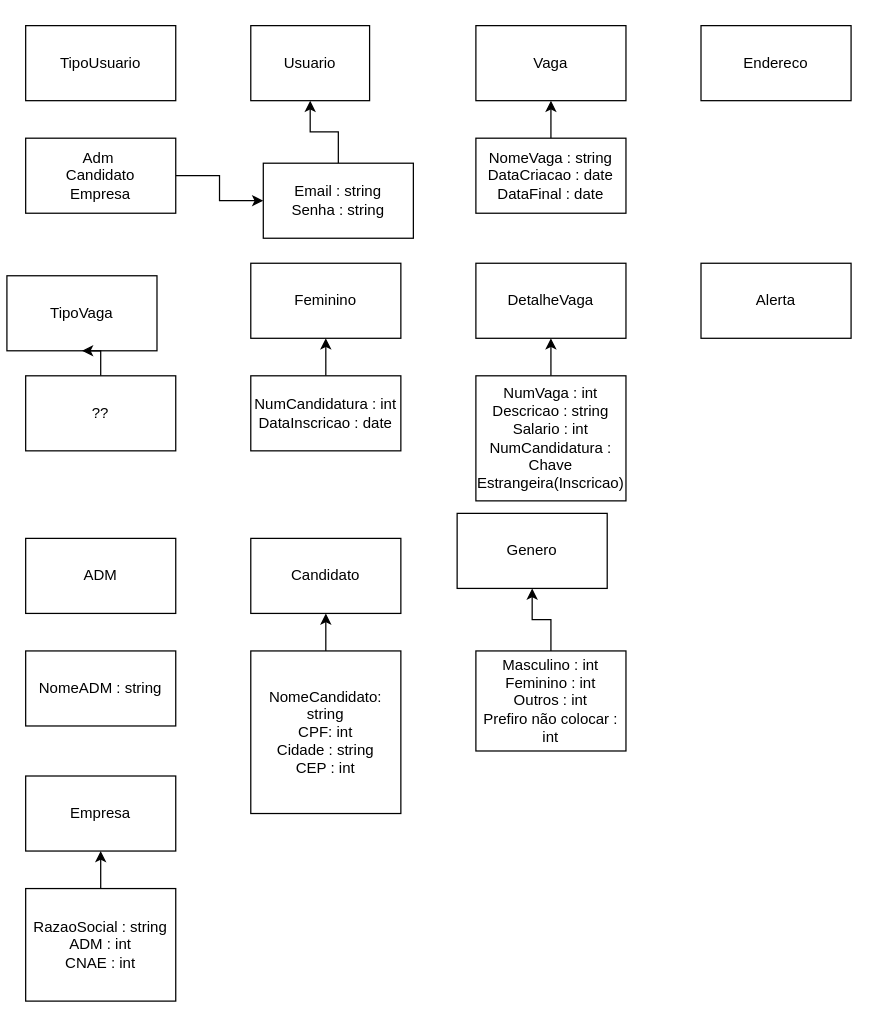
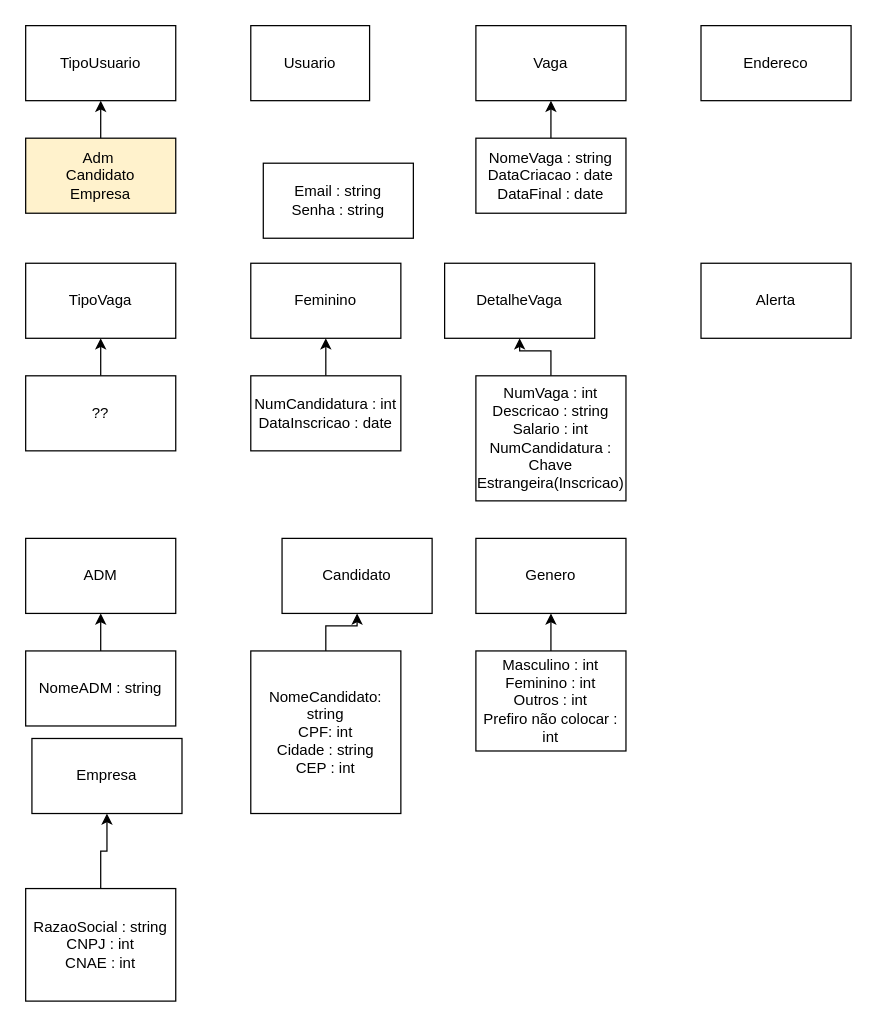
edge "Email : string Senha : string" -> "Usuario": removed
node "Adm Candidato Empresa": fillcolor #ffffff -> #fff2cc
edge "Adm Candidato Empresa" -> "Email : string Senha : string": now "Adm Candidato Empresa" -> "TipoUsuario"
node "DetalheVaga": moved (551, 301) -> (519, 301)
node "TipoVaga": moved (82, 313) -> (101, 301)
node "Genero": moved (532, 551) -> (551, 576)
node "Candidato": moved (326, 576) -> (357, 576)
edge "NomeADM : string" -> "ADM": added
node "Empresa": moved (101, 813) -> (107, 776)
node "RazaoSocial : string ADM : int CNAE : int": label "RazaoSocial : string ADM : int CNAE : int" -> "RazaoSocial : string CNPJ : int CNAE : int"
